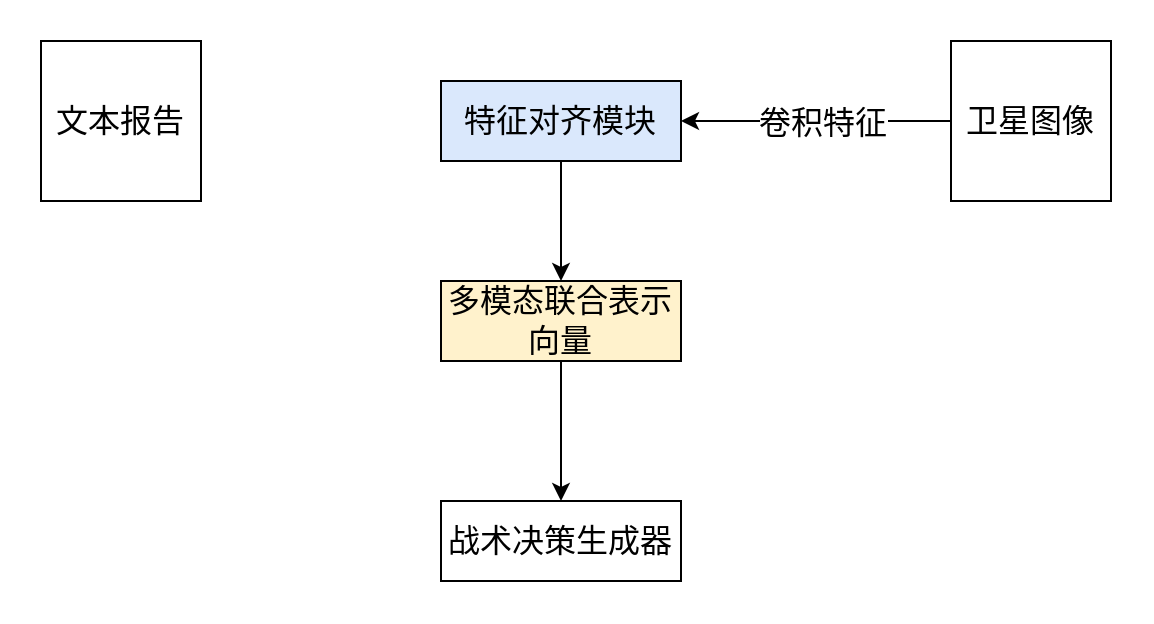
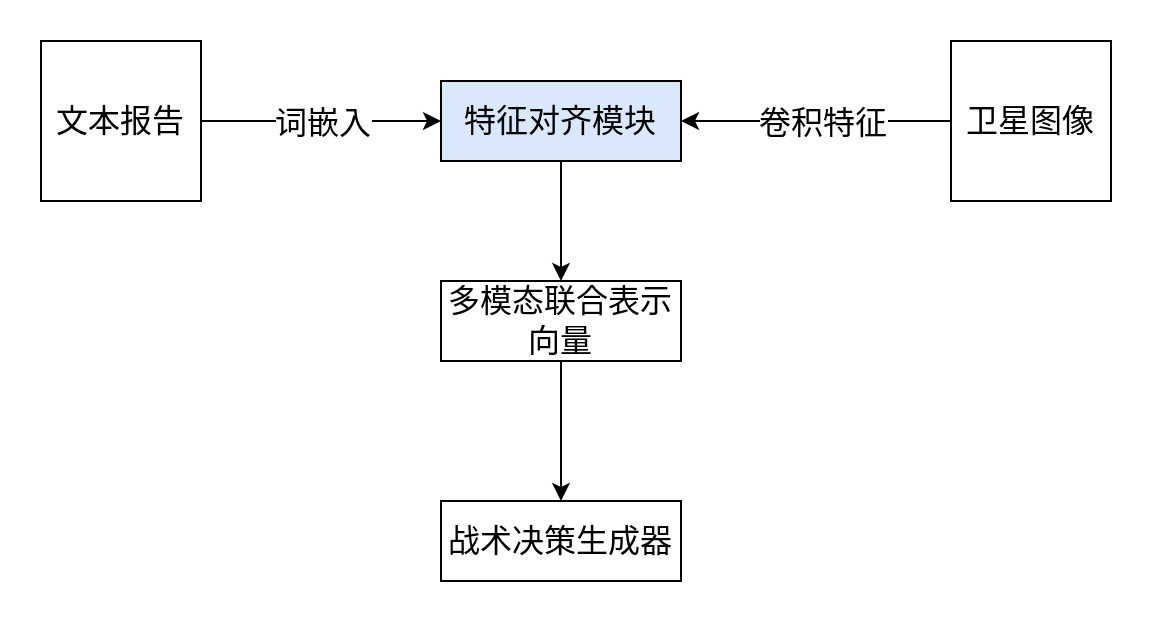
edge "文本报告" -> "特征对齐模块": added, label "词嵌入"
node "多模态联合表示向量": fillcolor #fff2cc -> #ffffff
